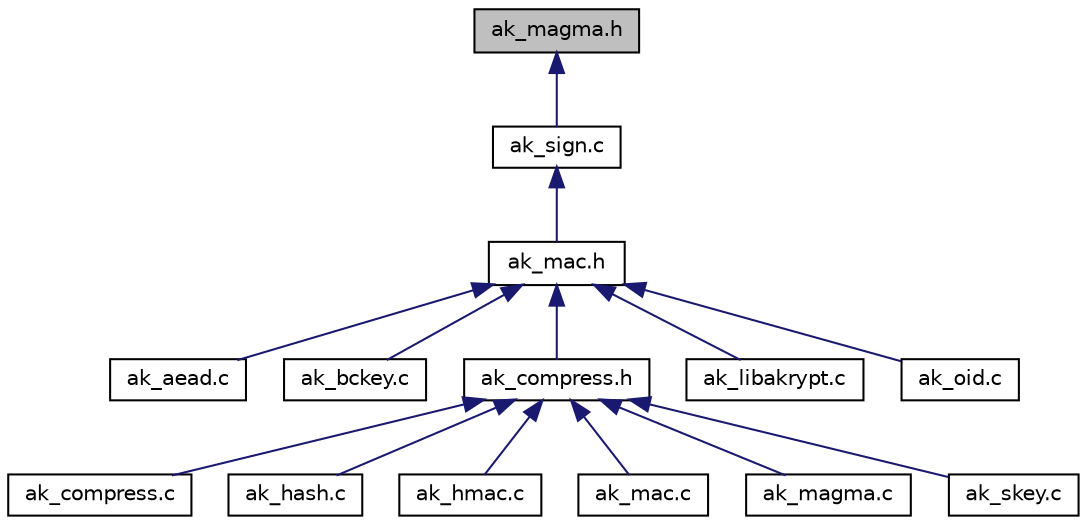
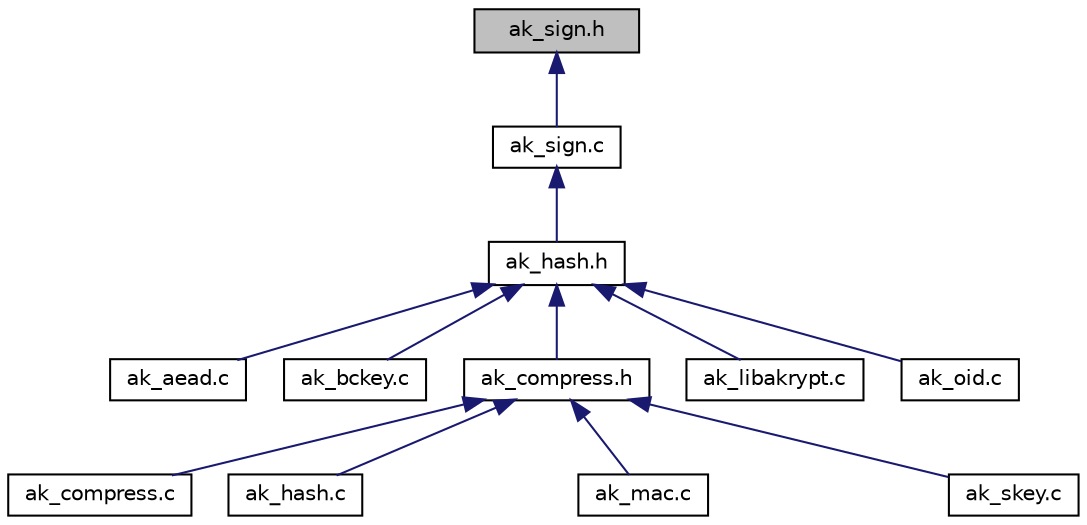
node "ak_magma.h": label "ak_magma.h" -> "ak_sign.h"
node "ak_mac.h": label "ak_mac.h" -> "ak_hash.h"
node "ak_hmac.c": removed
node "ak_magma.c": removed
